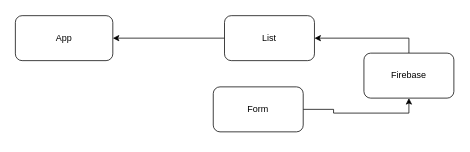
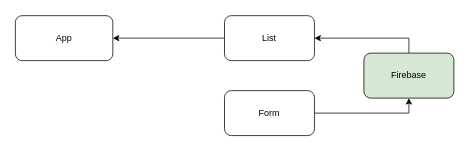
node "Firebase": fillcolor #ffffff -> #d5e8d4
node "Form": moved (258, 109) -> (270, 113)
